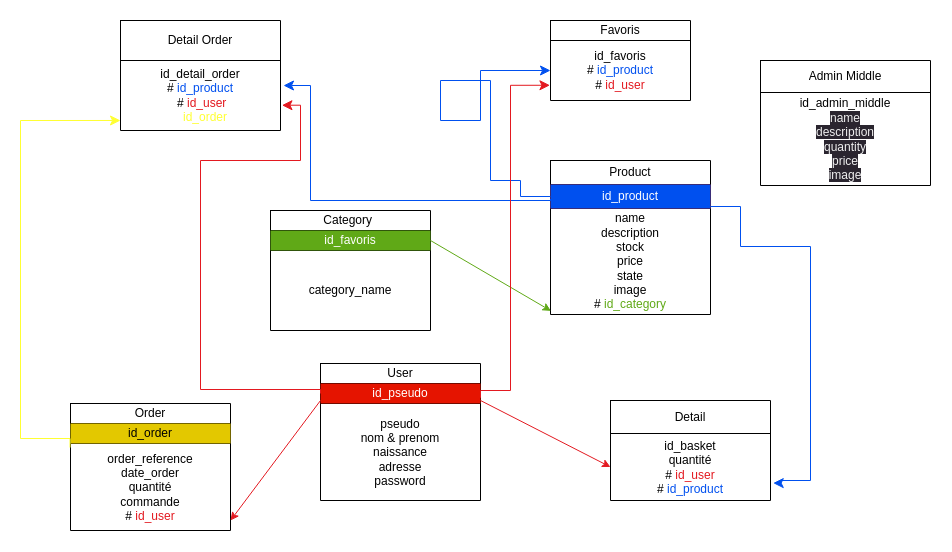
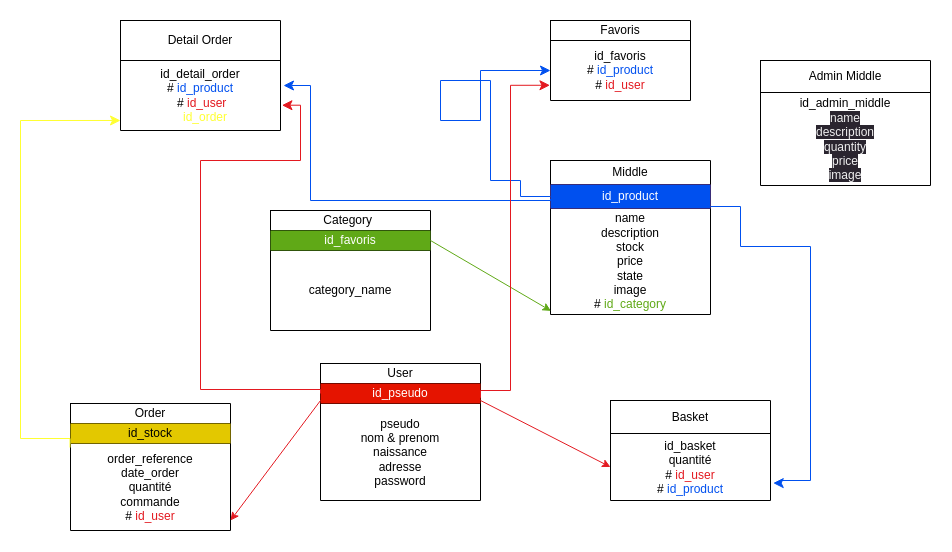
node "Product": label "Product" -> "Middle"
node "Detail": label "Detail" -> "Basket"
node "id_order": label "id_order" -> "id_stock"
